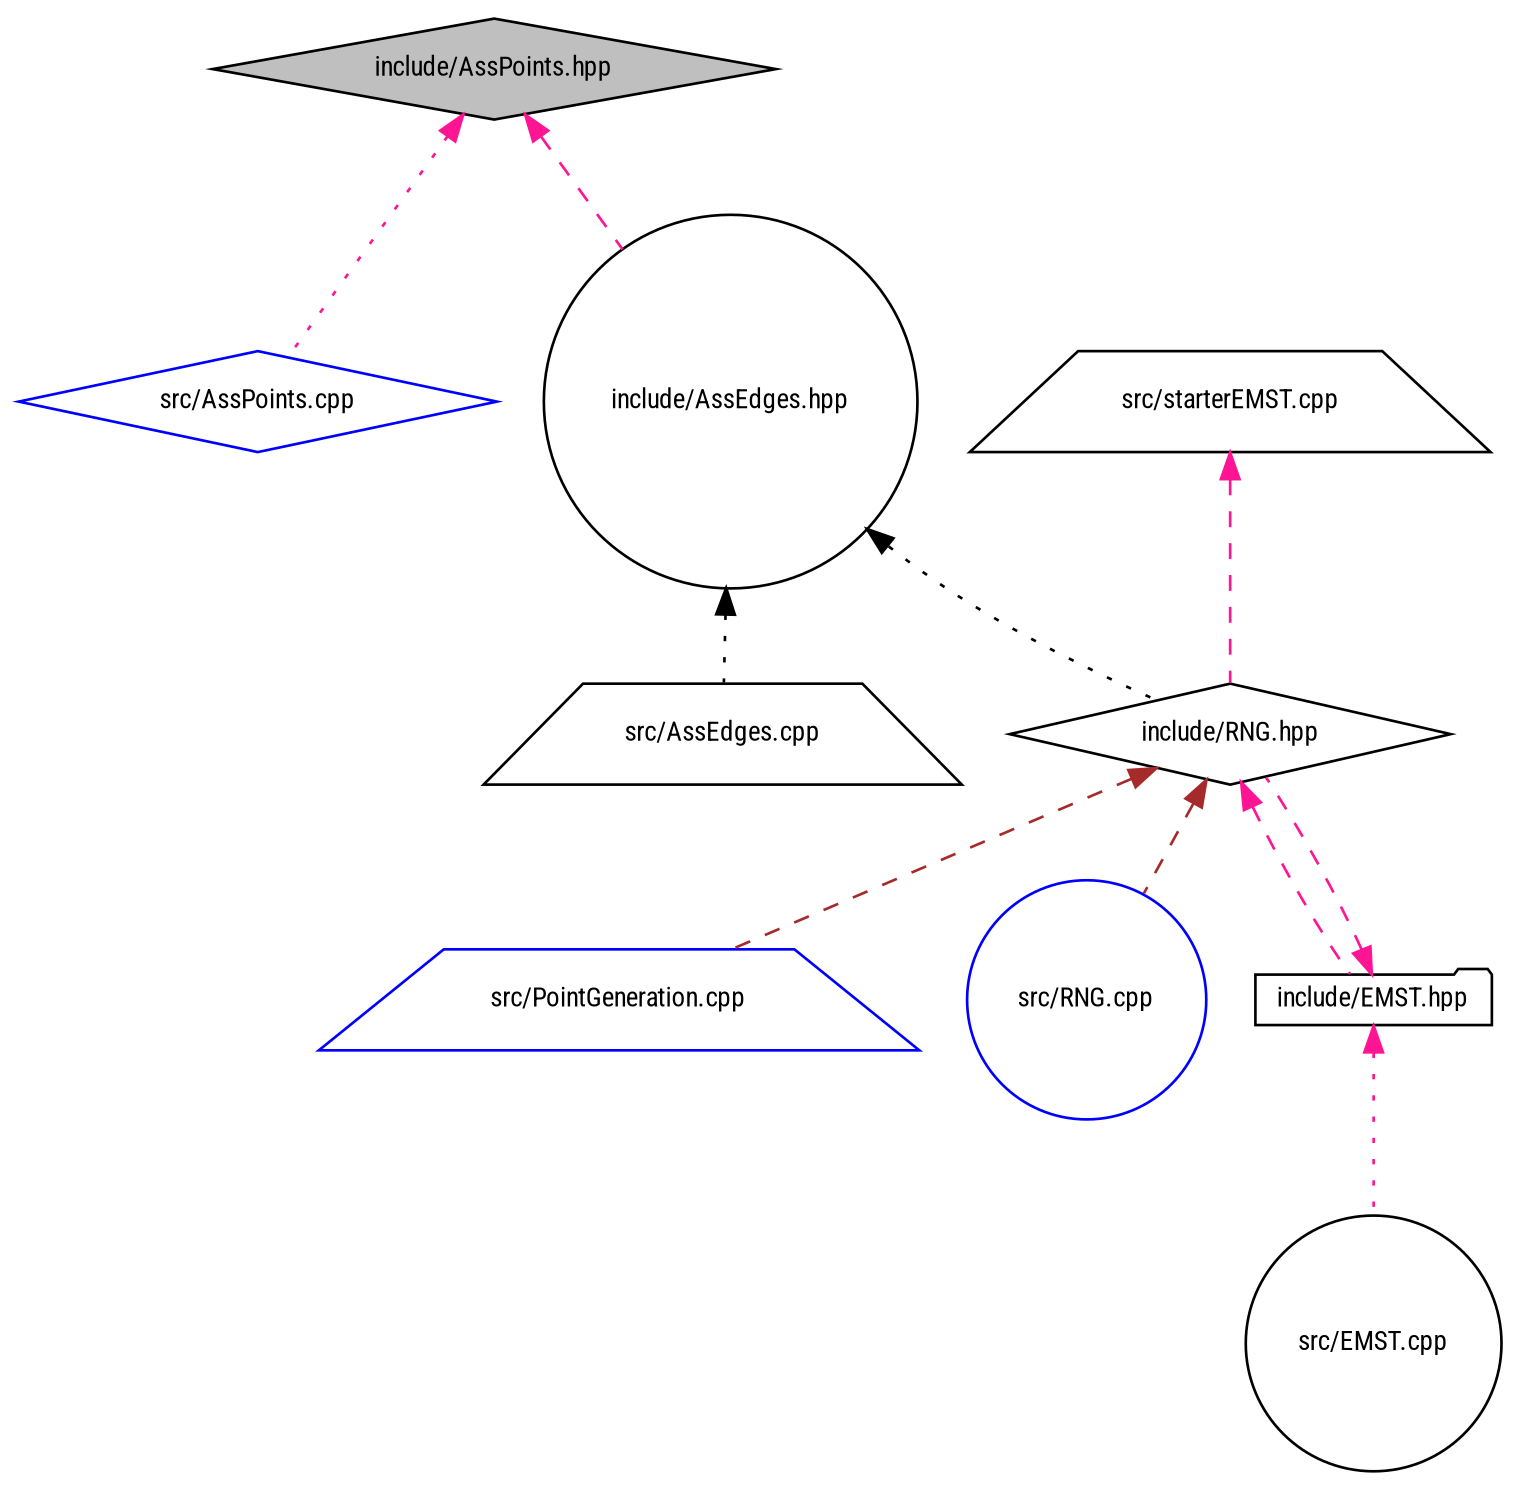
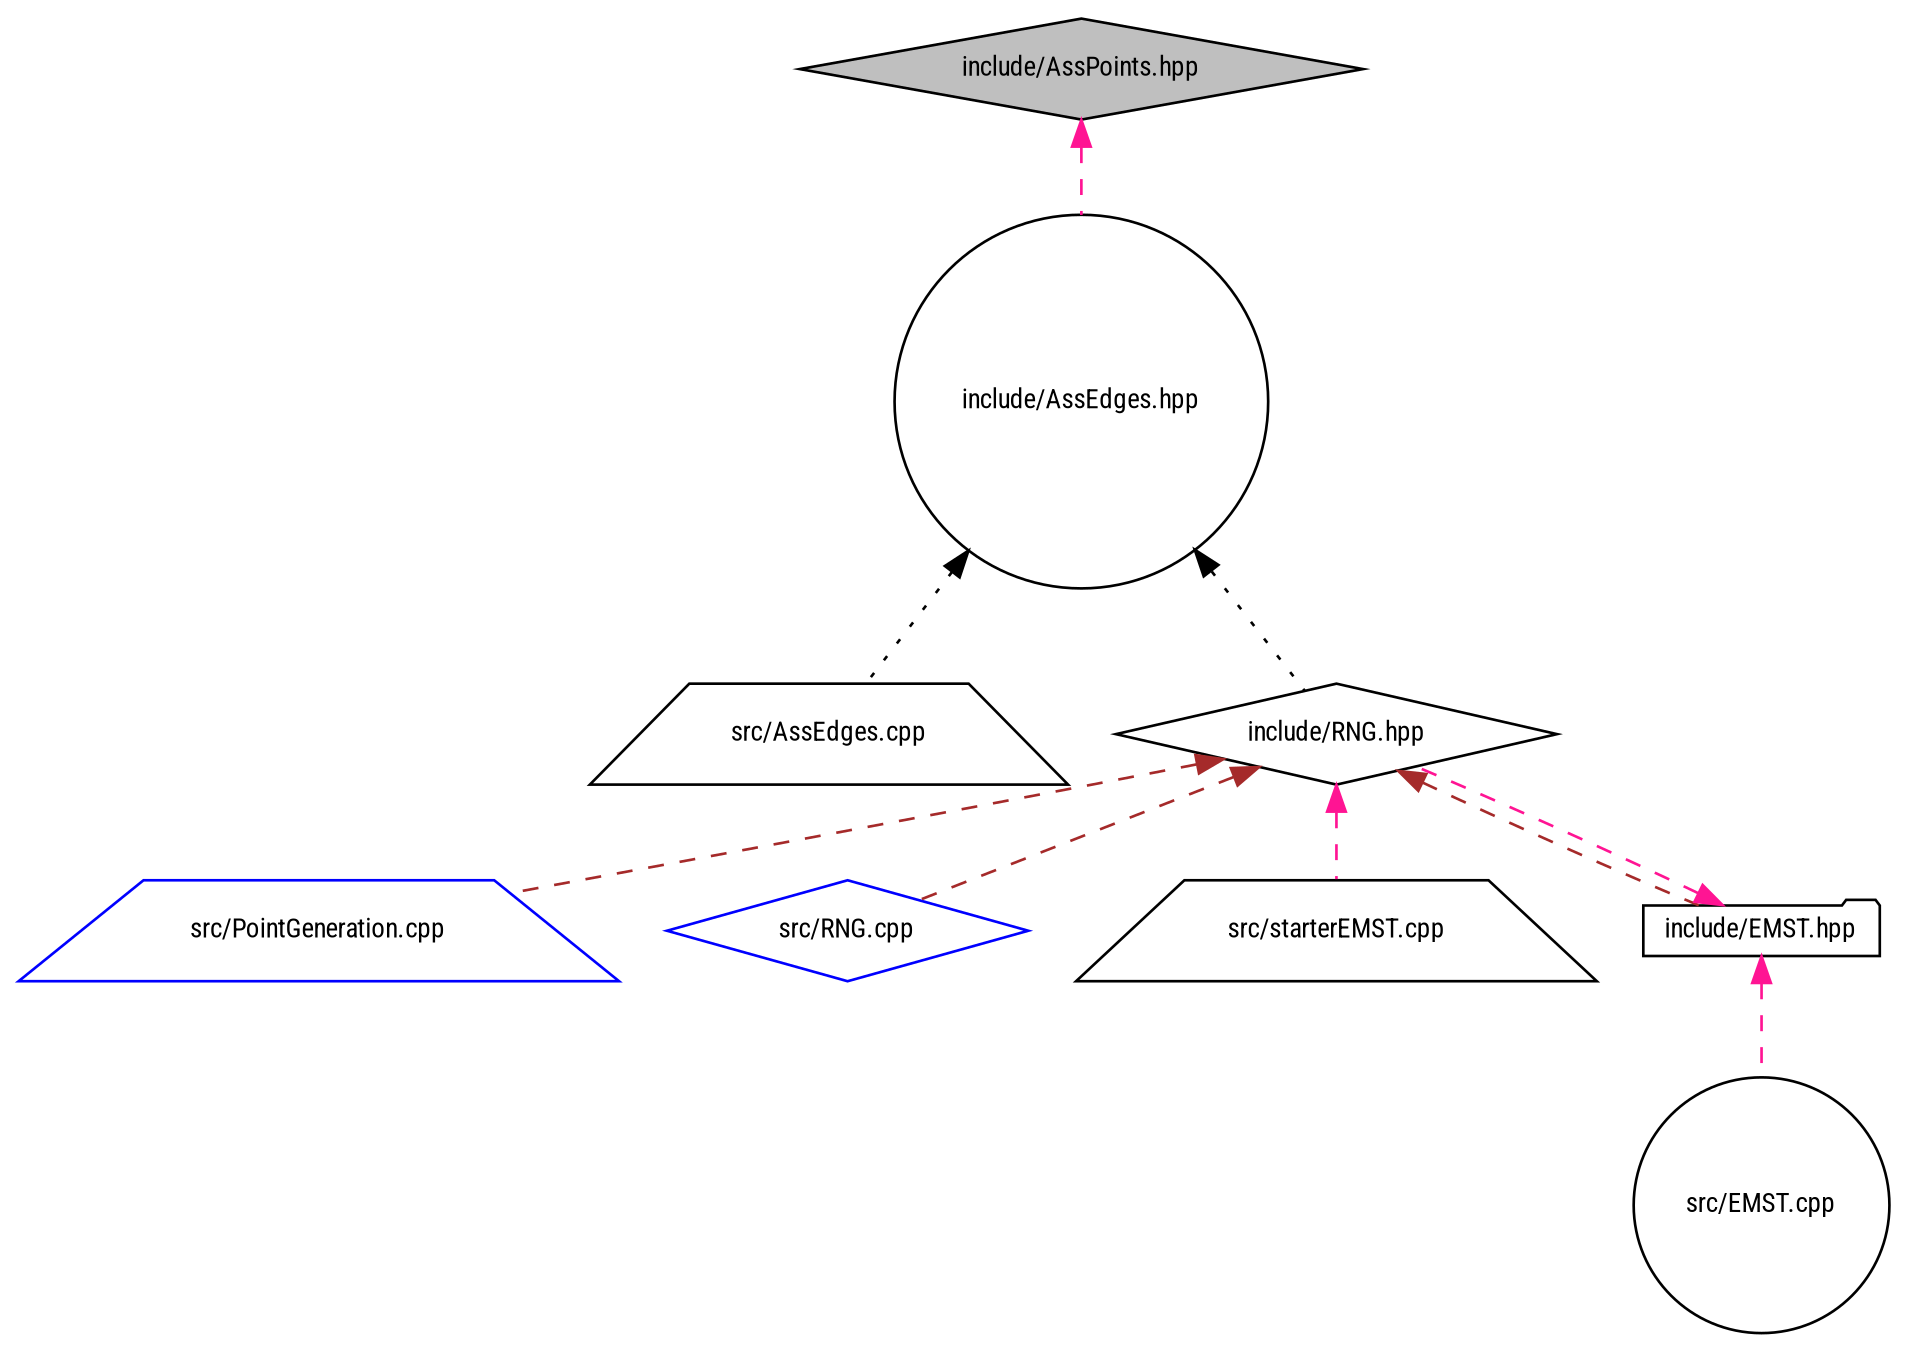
node "src/AssPoints.cpp": removed
edge "include/RNG.hpp" -> "src/starterEMST.cpp": reversed
edge "include/EMST.hpp" -> "include/RNG.hpp": color deeppink -> brown
node "src/RNG.cpp": shape circle -> diamond
edge "src/EMST.cpp" -> "include/EMST.hpp": style dotted -> dashed
